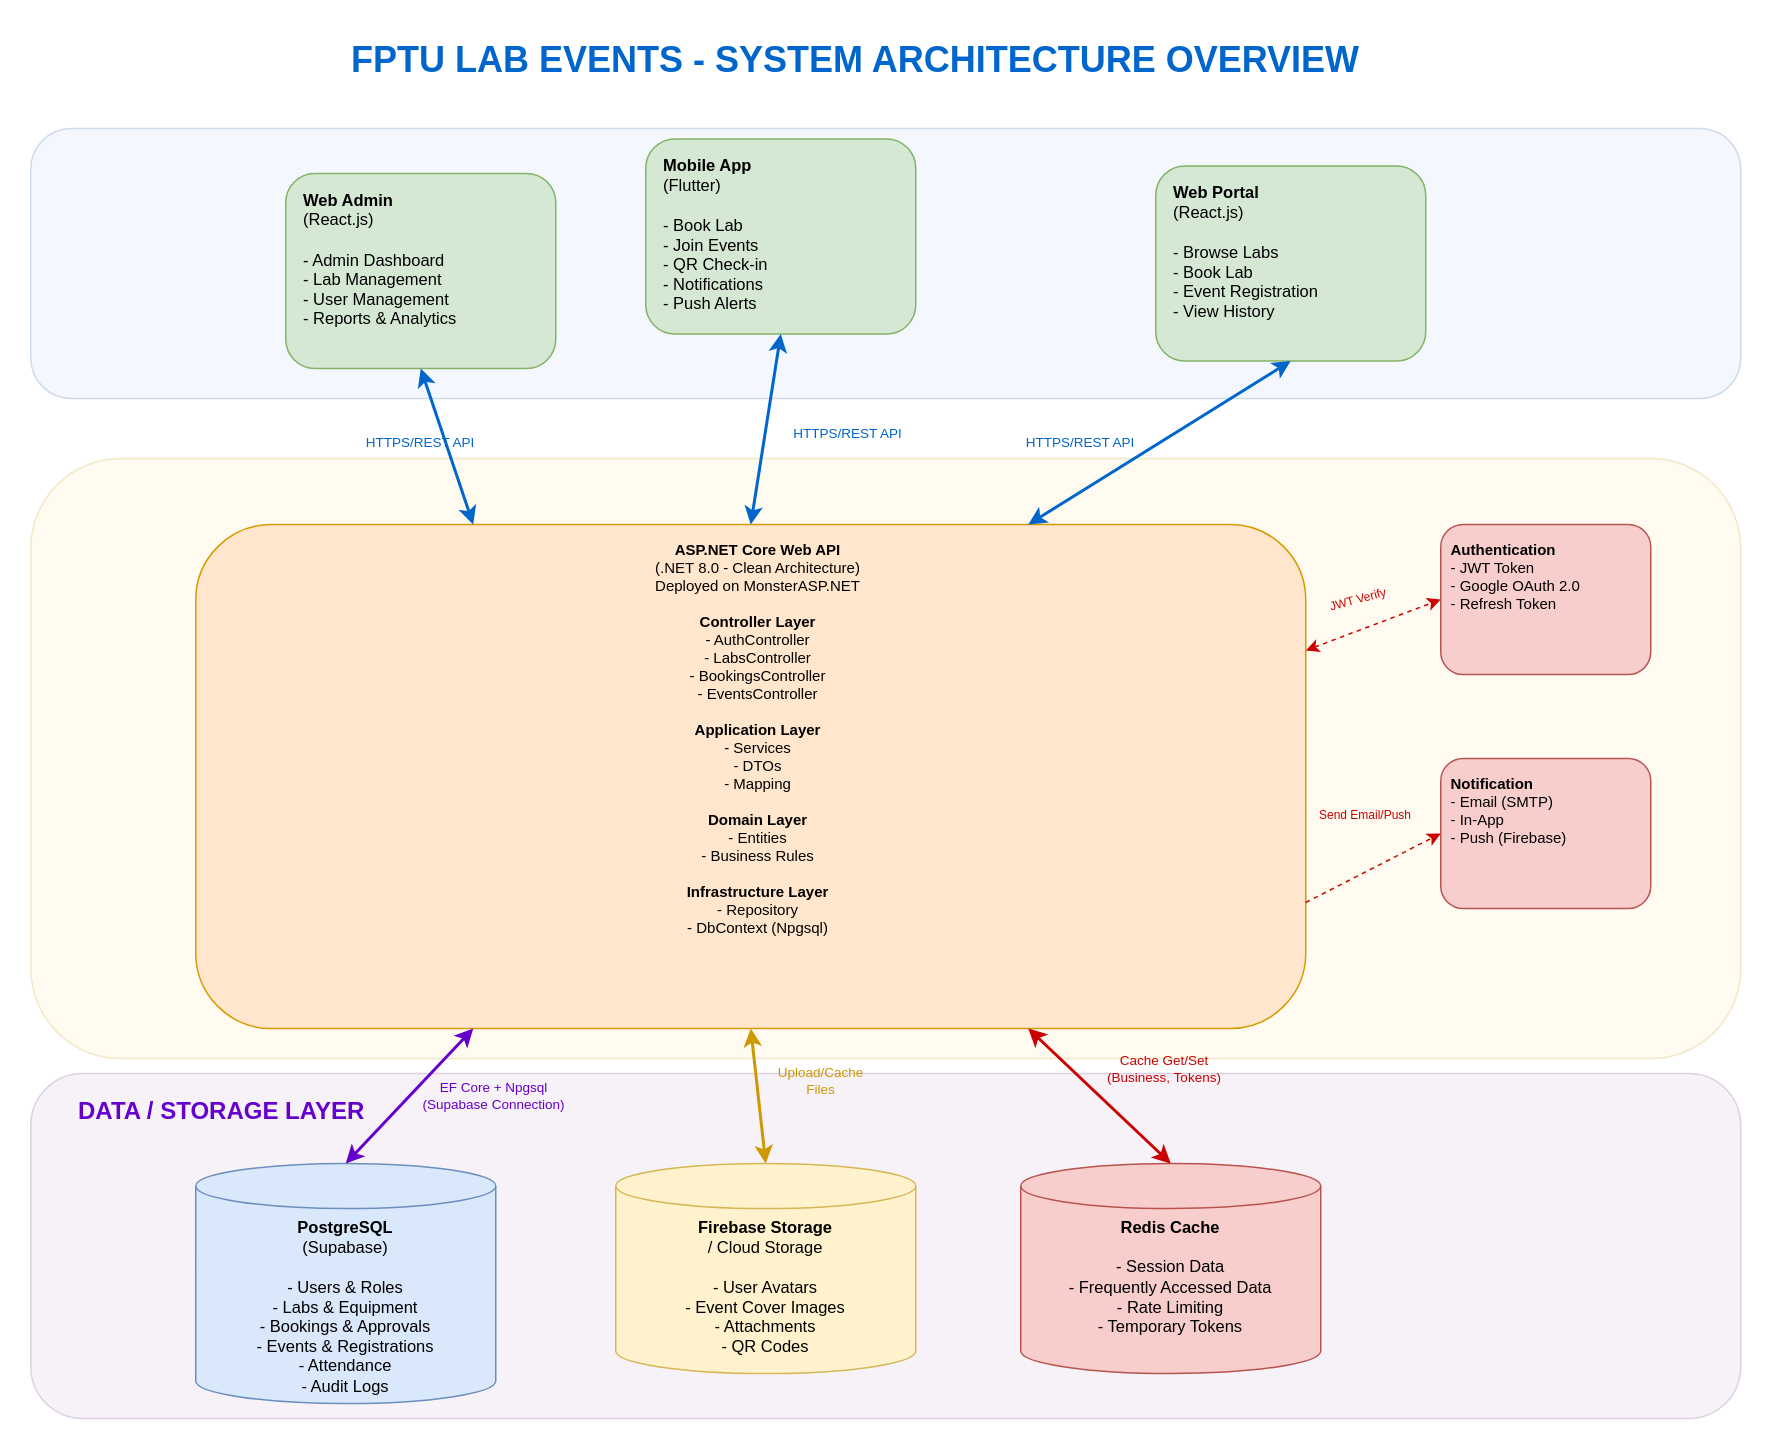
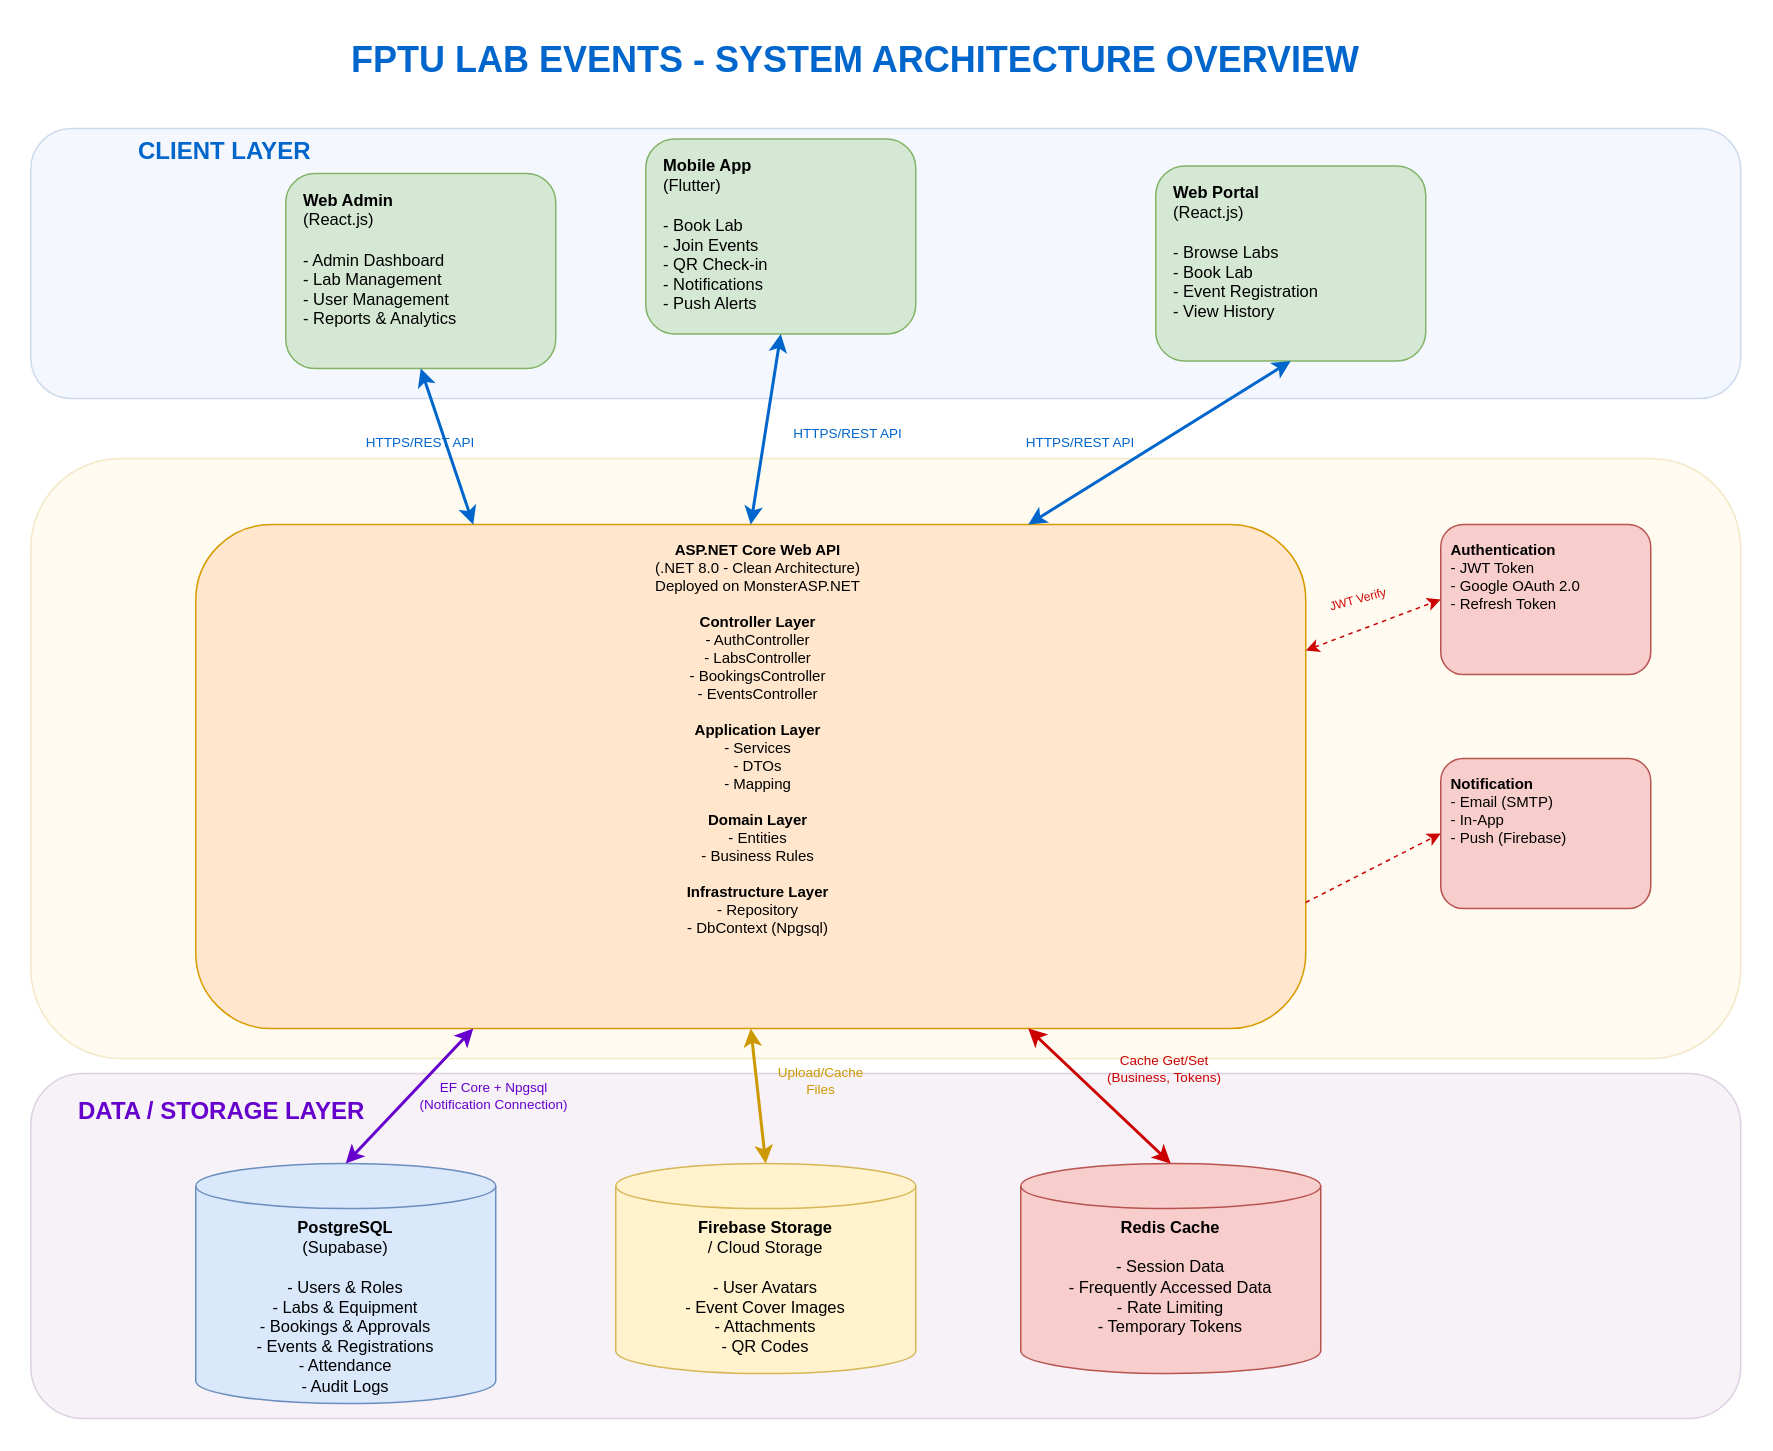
node "CLIENT LAYER": added
node "Send Email/Push": removed
node "EF Core + Npgsql (Supabase Connection)": label "EF Core + Npgsql (Supabase Connection)" -> "EF Core + Npgsql (Notification Connection)"
